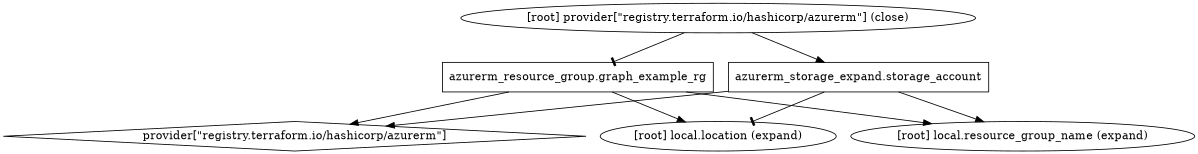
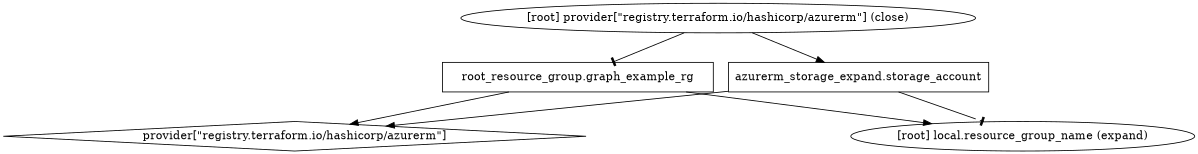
node "azurerm_resource_group.graph_example_rg": label "azurerm_resource_group.graph_example_rg" -> "root_resource_group.graph_example_rg"
edge "azurerm_storage_expand.storage_account" -> "[root] local.resource_group_name (expand)": arrowhead normal -> tee
node "[root] local.location (expand)": removed
